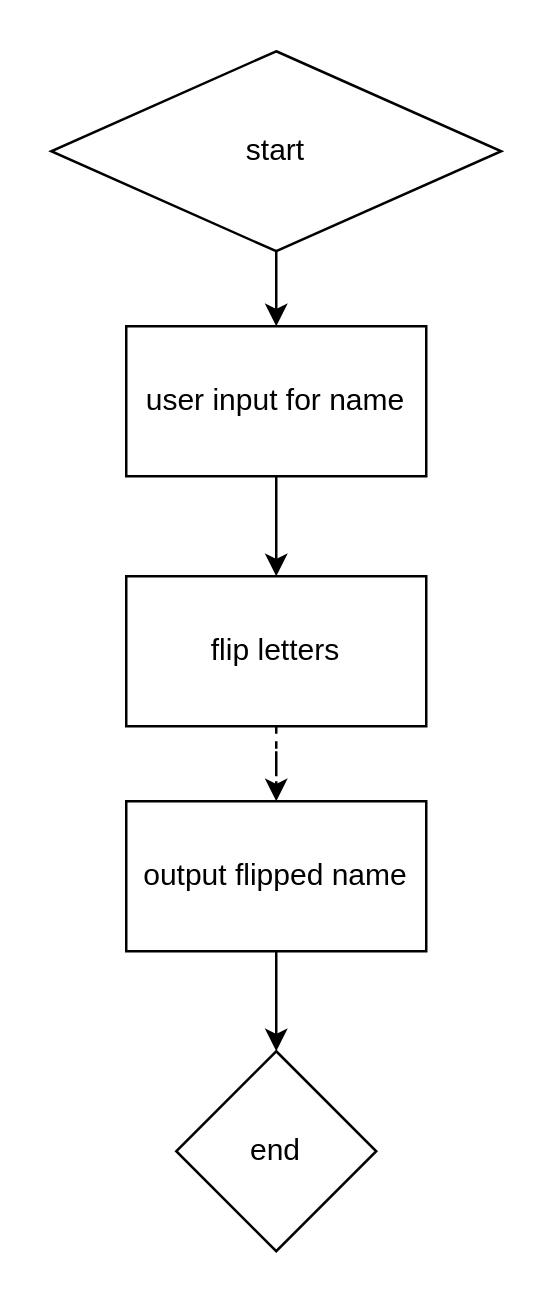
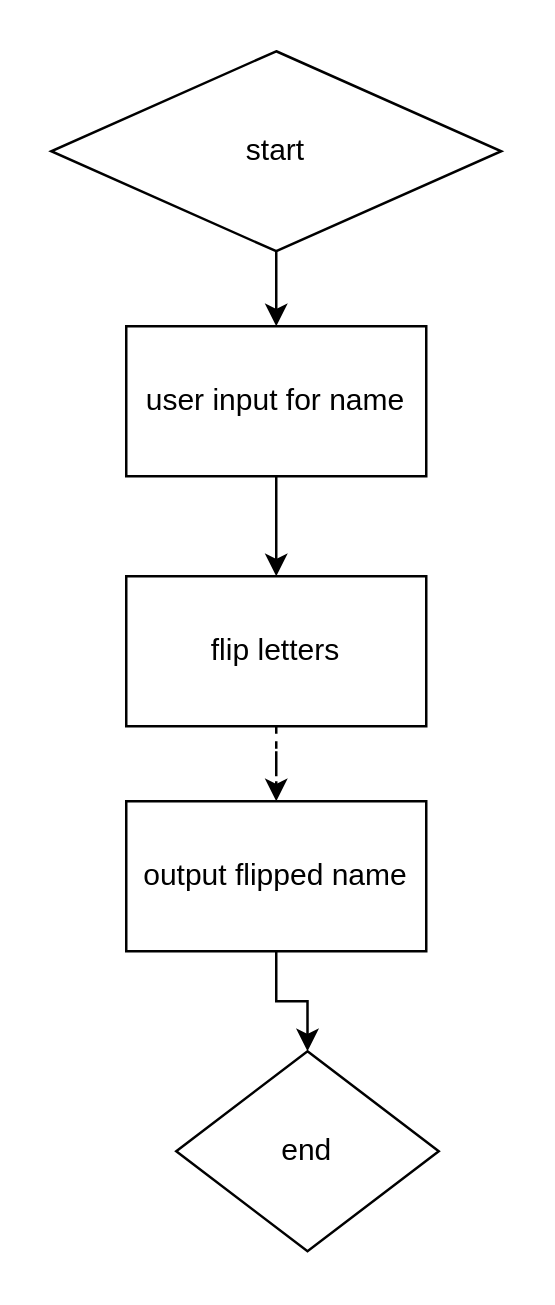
node "end": size 200x200 -> 263x200
